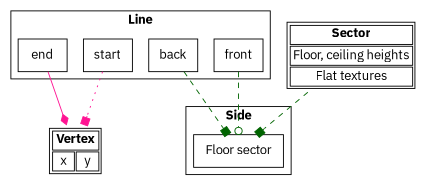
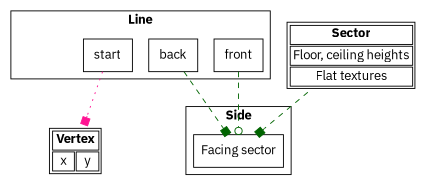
node "end": removed
node "Floor sector": label "Floor sector" -> "Facing sector"
